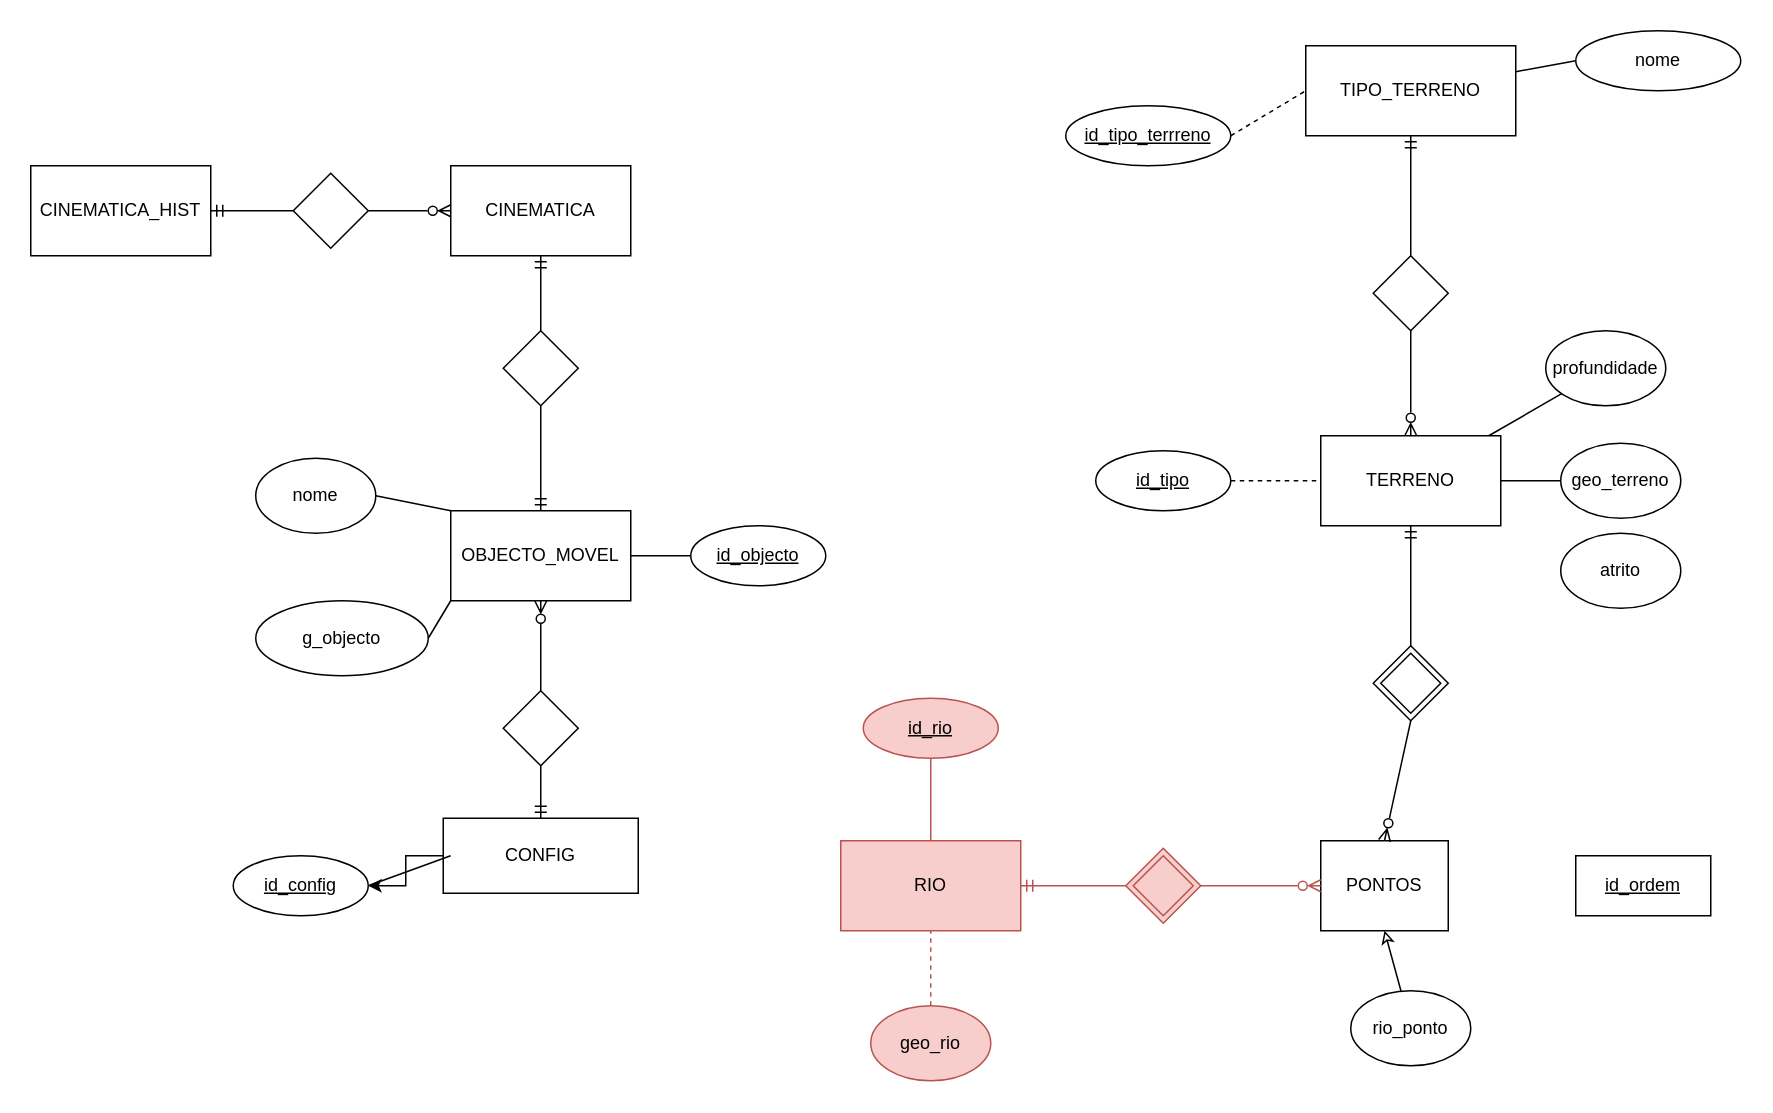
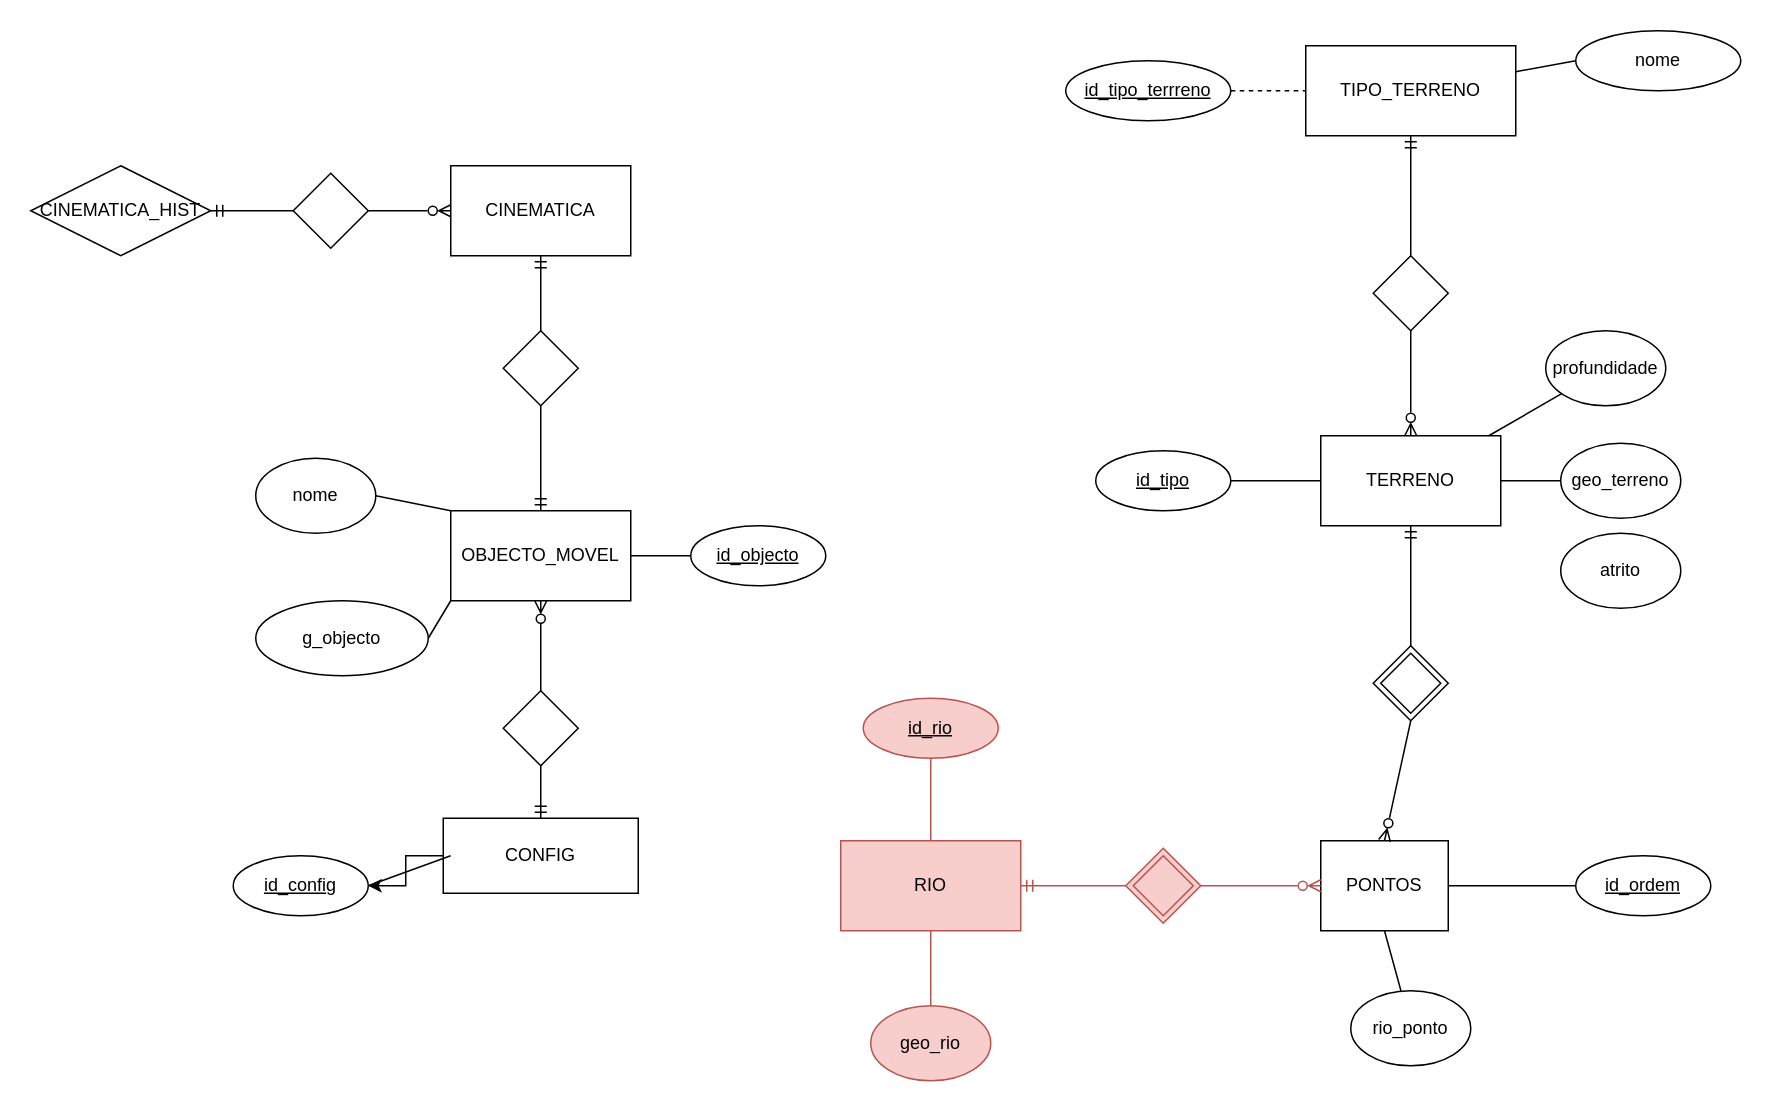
node "id_tipo_terrreno": moved (1148, 136) -> (1148, 91)
node "CINEMATICA_HIST": shape rectangle -> diamond
edge "id_tipo" -- "TERRENO": style dashed -> solid
edge "PONTOS" -- "id_ordem": added
node "id_ordem": shape rectangle -> ellipse
edge "rio_ponto" -> "PONTOS": arrowhead classic -> none
edge "RIO" -- "geo_rio": style dashed -> solid
